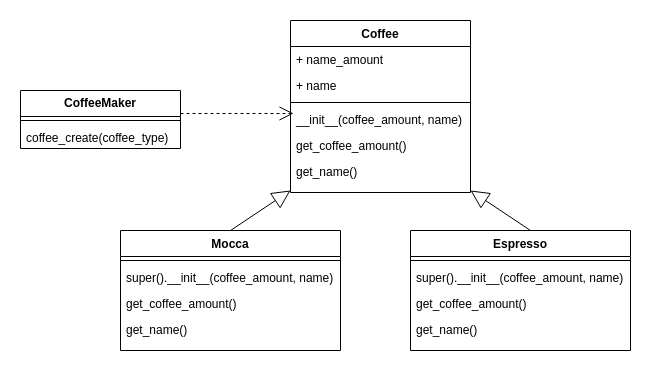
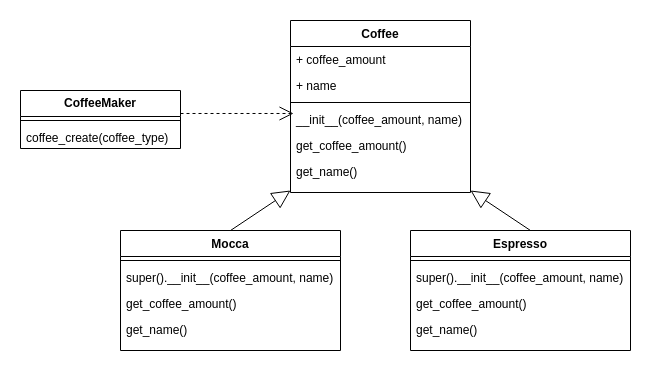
node "+ name_amount": label "+ name_amount" -> "+ coffee_amount"
